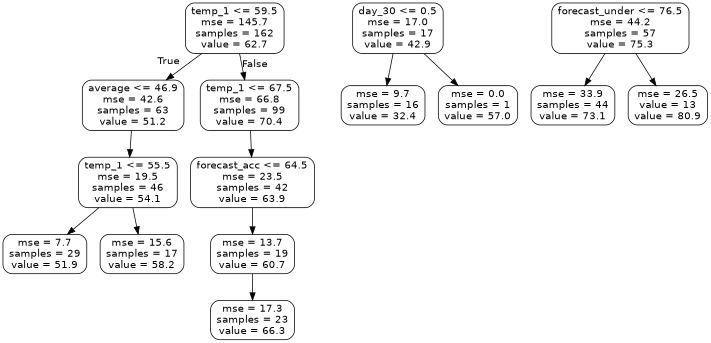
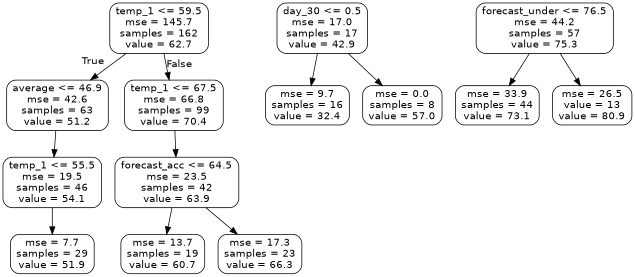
node "mse = 0.0 samples = 1 value = 57.0": label "mse = 0.0 samples = 1 value = 57.0" -> "mse = 0.0 samples = 8 value = 57.0"
node "mse = 15.6 samples = 17 value = 58.2": removed
edge "mse = 13.7 samples = 19 value = 60.7" -> "mse = 17.3 samples = 23 value = 66.3": now "forecast_acc <= 64.5 mse = 23.5 samples = 42 value = 63.9" -> "mse = 17.3 samples = 23 value = 66.3"
